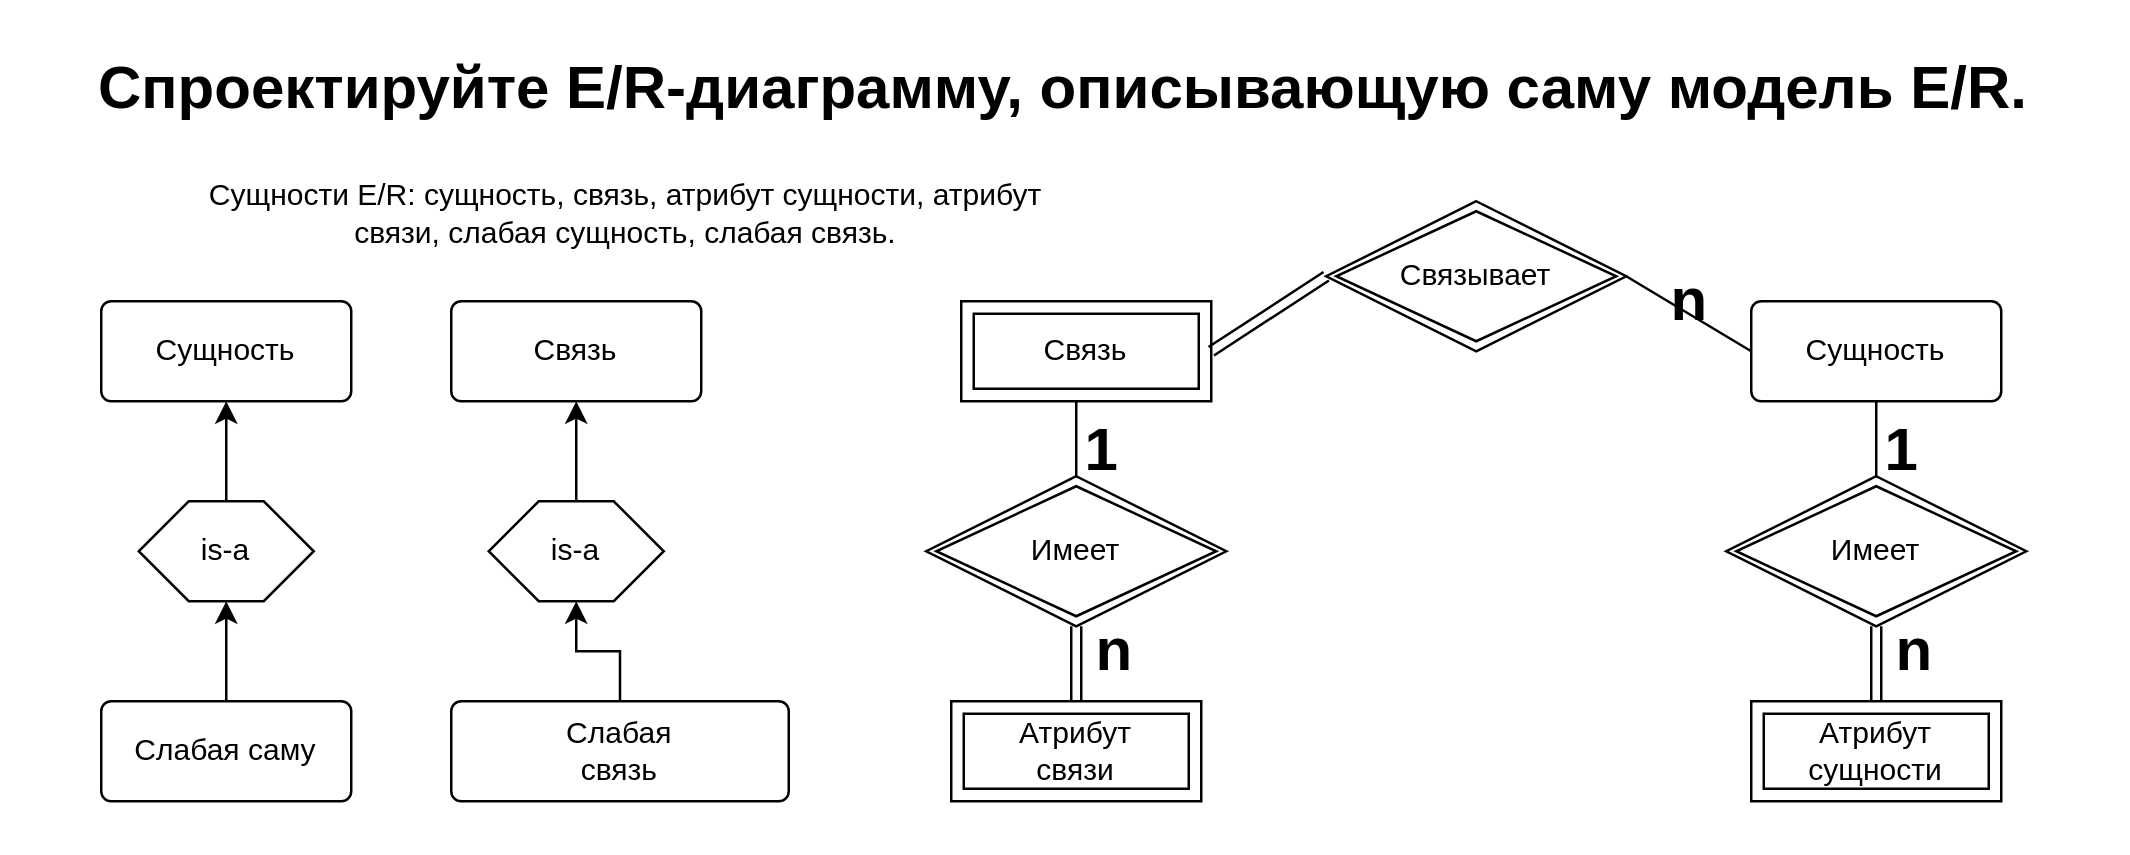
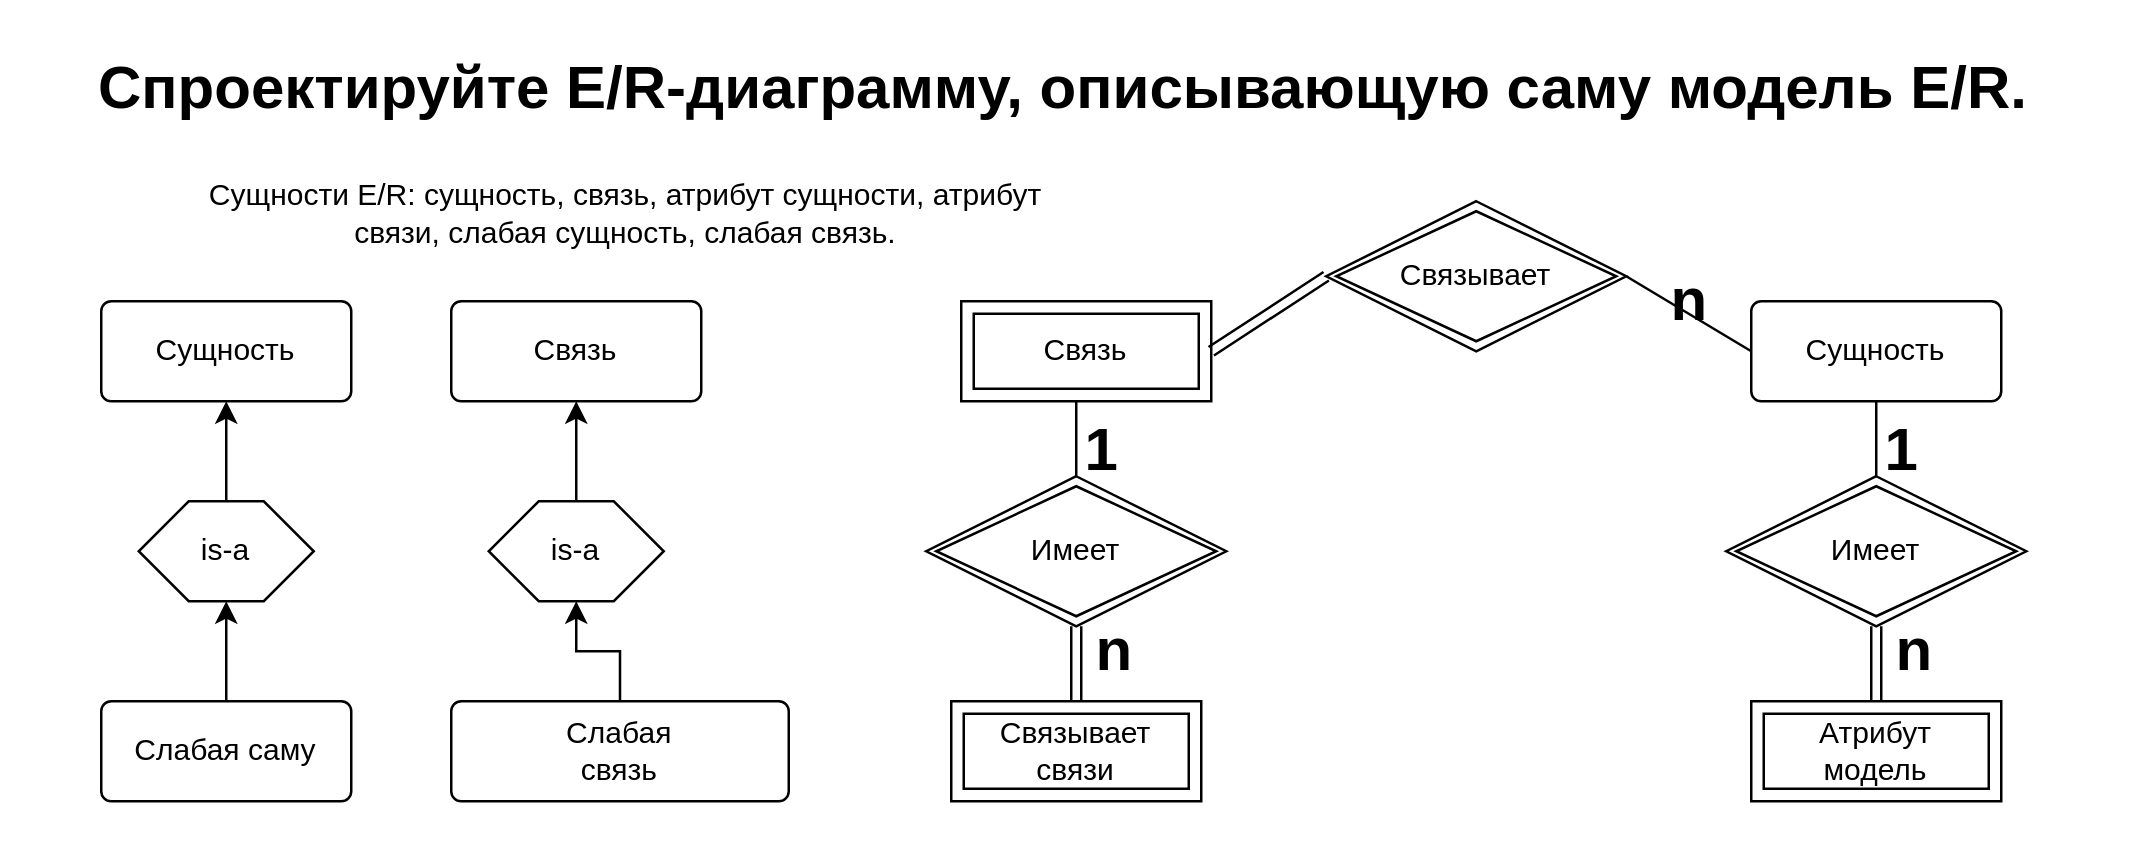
node "Атрибут связи": label "Атрибут связи" -> "Связывает связи"
node "Атрибут сущности": label "Атрибут сущности" -> "Атрибут модель"
